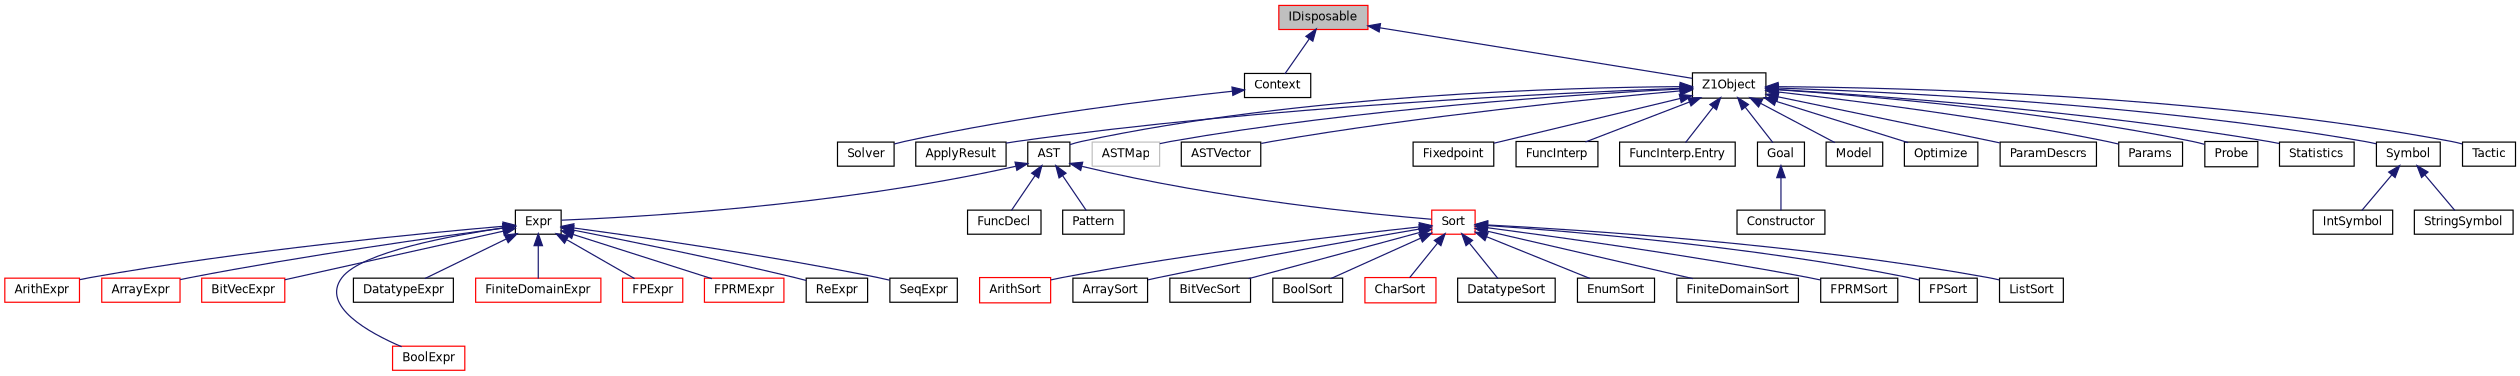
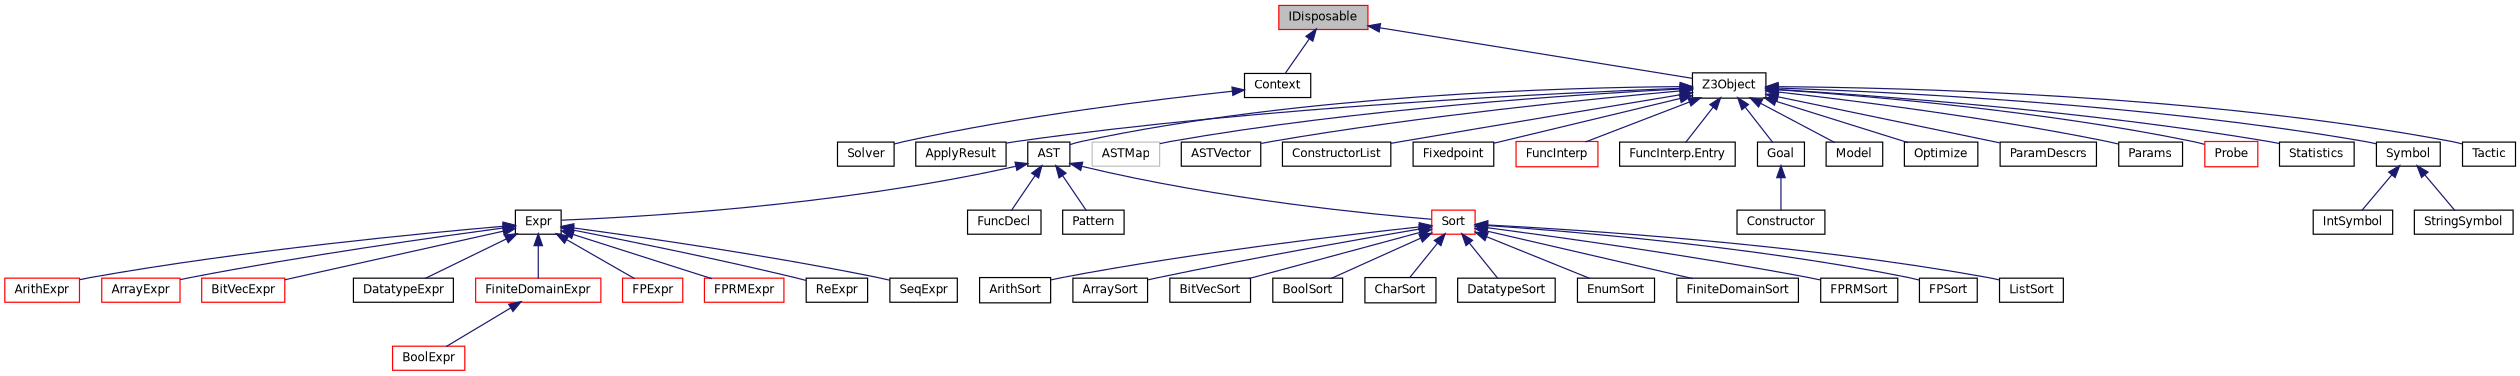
node "Z1Object": label "Z1Object" -> "Z3Object"
node "ConstructorList": added
node "FuncInterp": color black -> red
node "Probe": color black -> red
edge "BoolExpr" -> "Expr": now "BoolExpr" -> "FiniteDomainExpr"
node "ArithSort": color red -> black
node "CharSort": color red -> black
